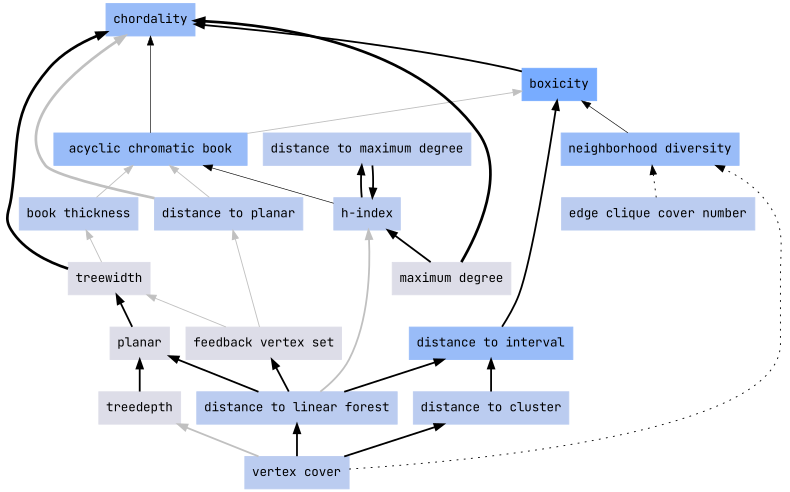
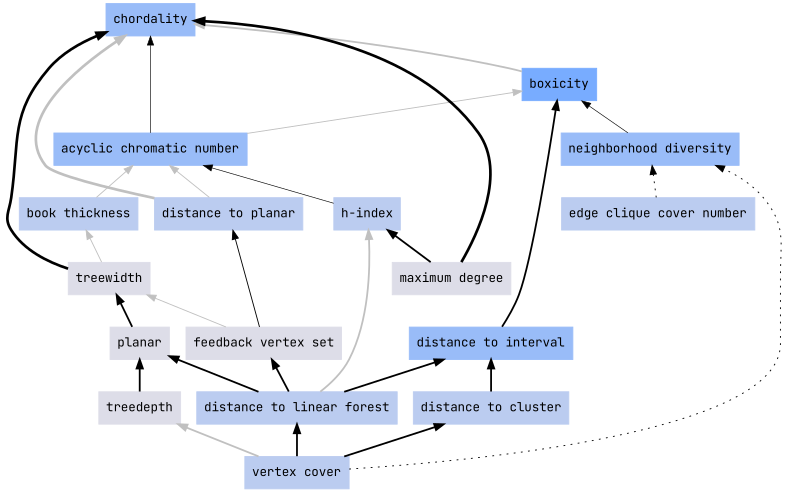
edge "boxicity" -> "chordality": color black -> gray
node "acyclic chromatic book": label "acyclic chromatic book" -> "acyclic chromatic number"
node "distance to maximum degree": removed
edge "feedback vertex set" -> "distance to planar": color gray -> black
